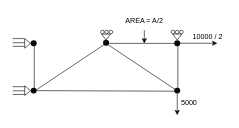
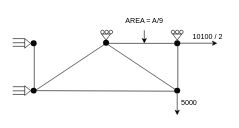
node "AREA = A/2": label "AREA = A/2" -> "AREA = A/9"
node "10000 / 2": label "10000 / 2" -> "10100 / 2"
